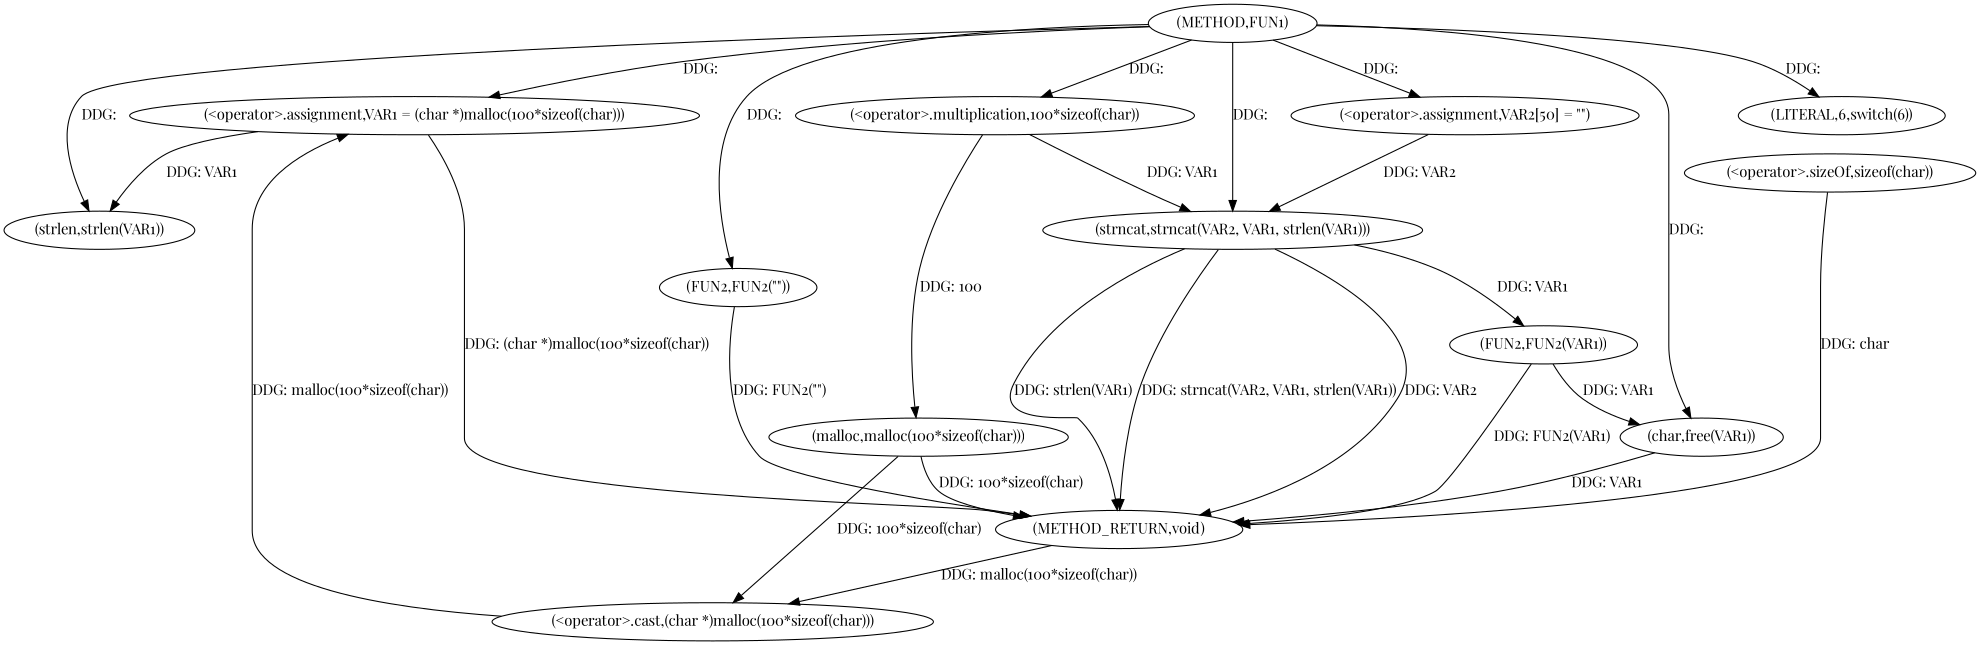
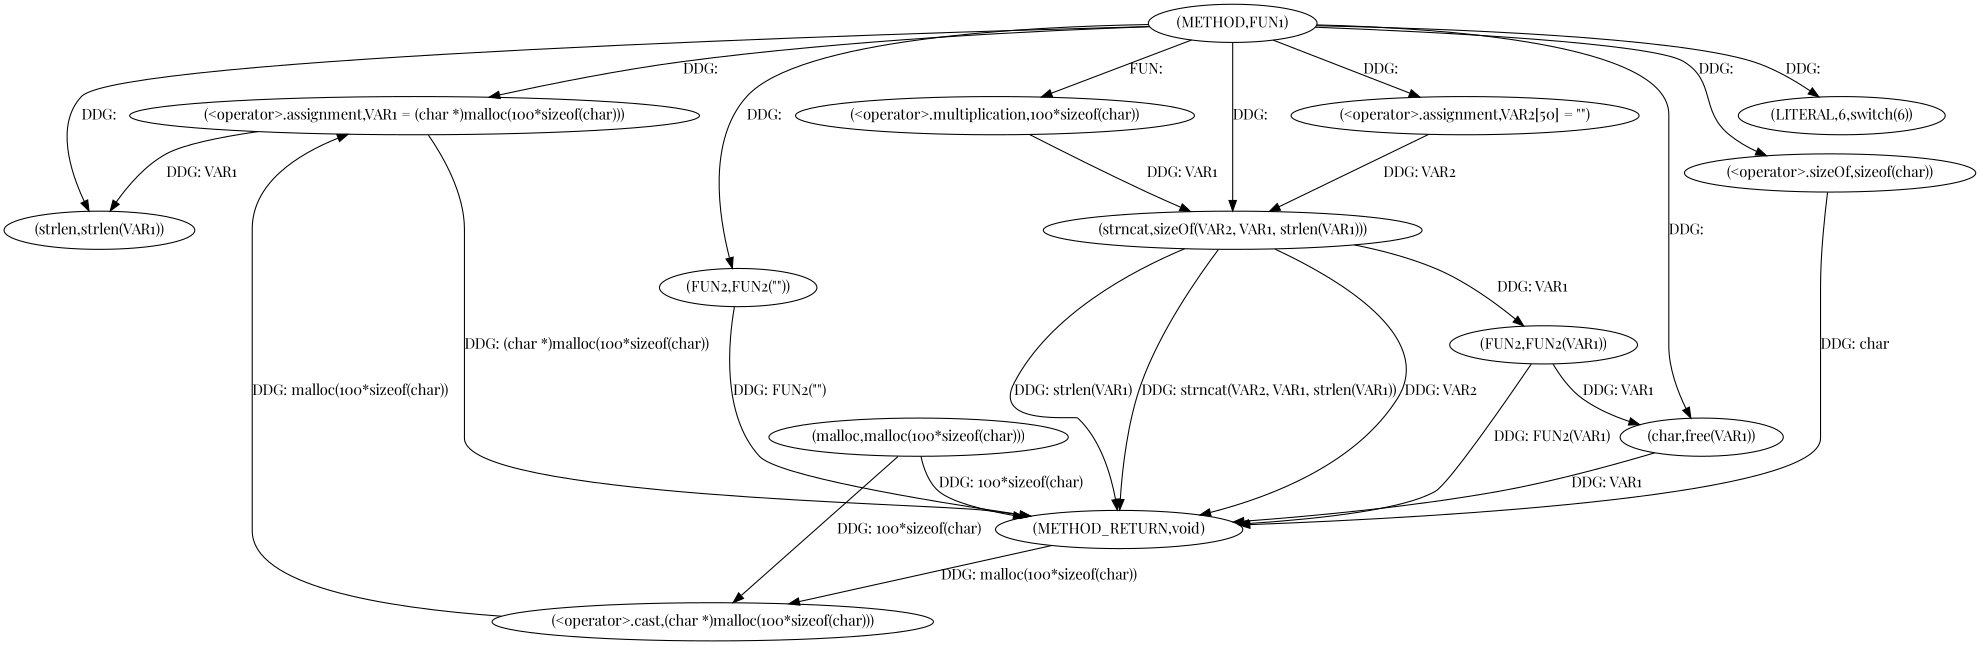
edge "(METHOD,FUN1)" -> "(<operator>.sizeOf,sizeof(char))": added, label "DDG:"
edge "(METHOD,FUN1)" -> "(<operator>.multiplication,100*sizeof(char))": label "DDG: " -> "FUN: "
node "(strncat,strncat(VAR2, VAR1, strlen(VAR1)))": label "(strncat,strncat(VAR2, VAR1, strlen(VAR1)))" -> "(strncat,sizeOf(VAR2, VAR1, strlen(VAR1)))"
edge "(<operator>.multiplication,100*sizeof(char))" -> "(malloc,malloc(100*sizeof(char)))": removed, label "DDG: 100"
